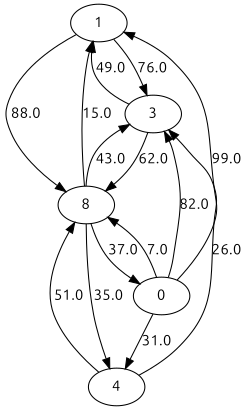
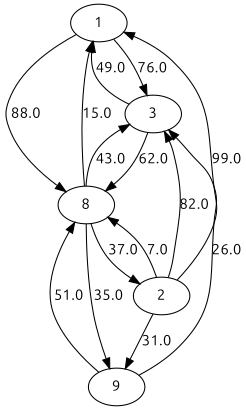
node "0": label "0" -> "2"
node "4": label "4" -> "9"
